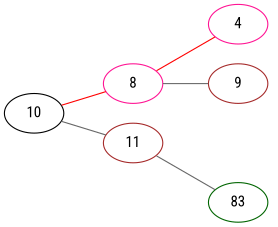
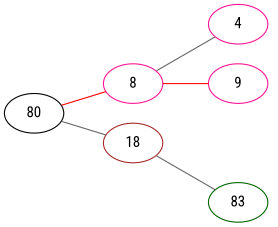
edge "4" -- "8": color red -> gray40
edge "8" -- "9": color gray40 -> red
node "9": color brown -> deeppink
node "10": label "10" -> "80"
node "11": label "11" -> "18"
